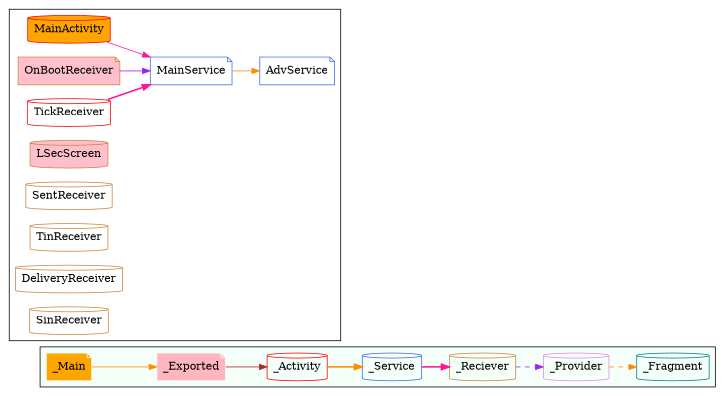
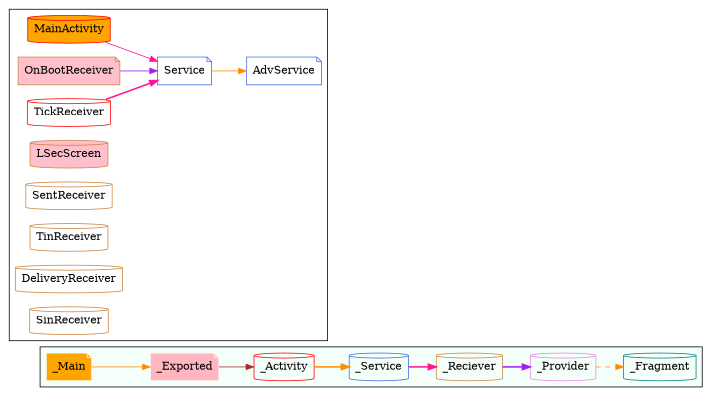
node "MainService": label "MainService" -> "Service"
edge "_Reciever" -> "_Provider": style dashed -> bold
